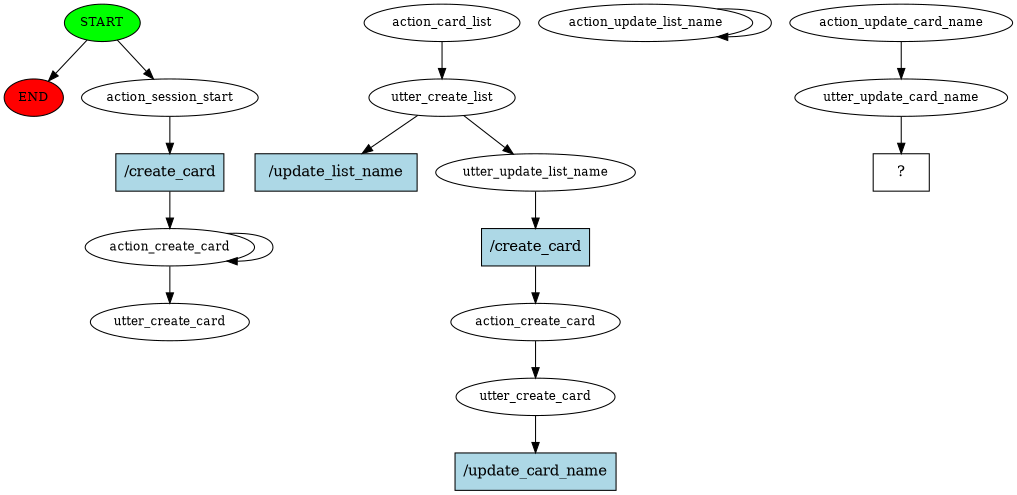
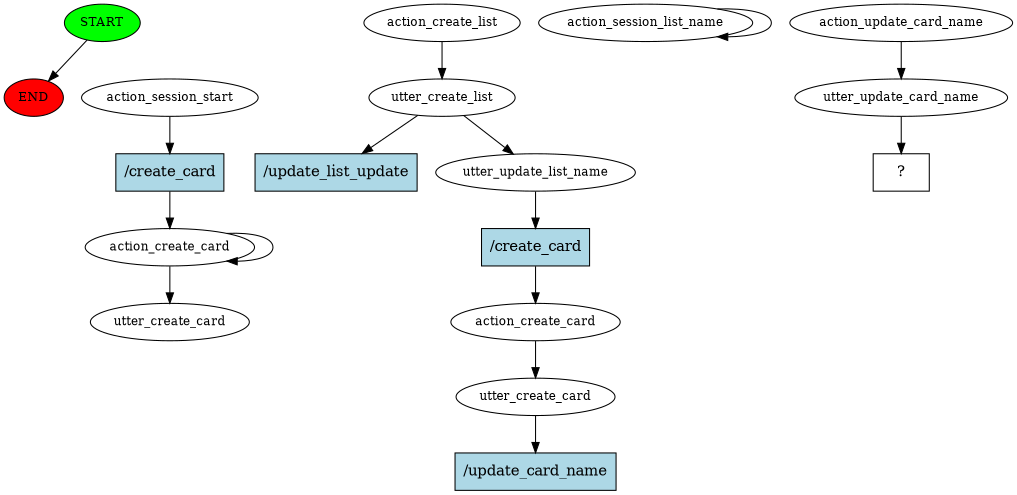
node "action_card_list": label "action_card_list" -> "action_create_list"
node "action_update_list_name": label "action_update_list_name" -> "action_session_list_name"
edge "START" -> "action_session_start": removed
node "/update_list_name": label "/update_list_name" -> "/update_list_update"
